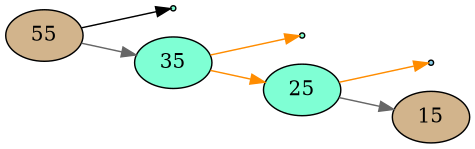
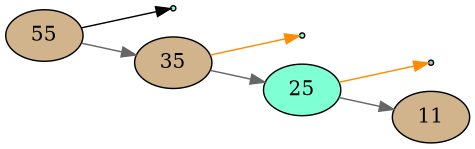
node "35": fillcolor aquamarine -> tan
edge "35" -> "25": color darkorange -> gray40
node "15": label "15" -> "11"
